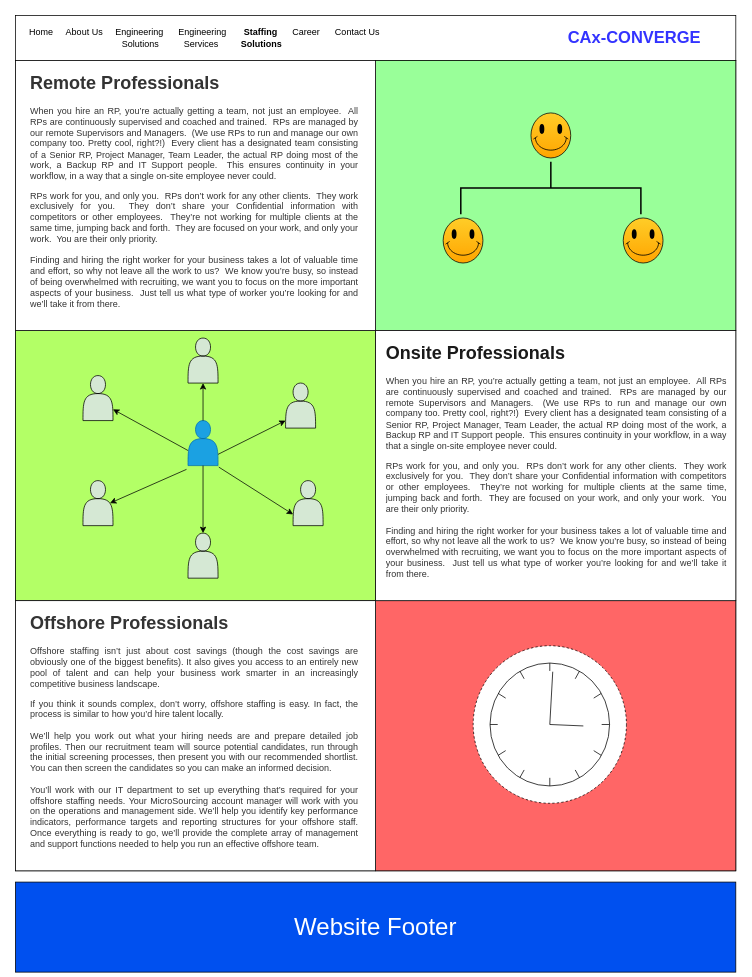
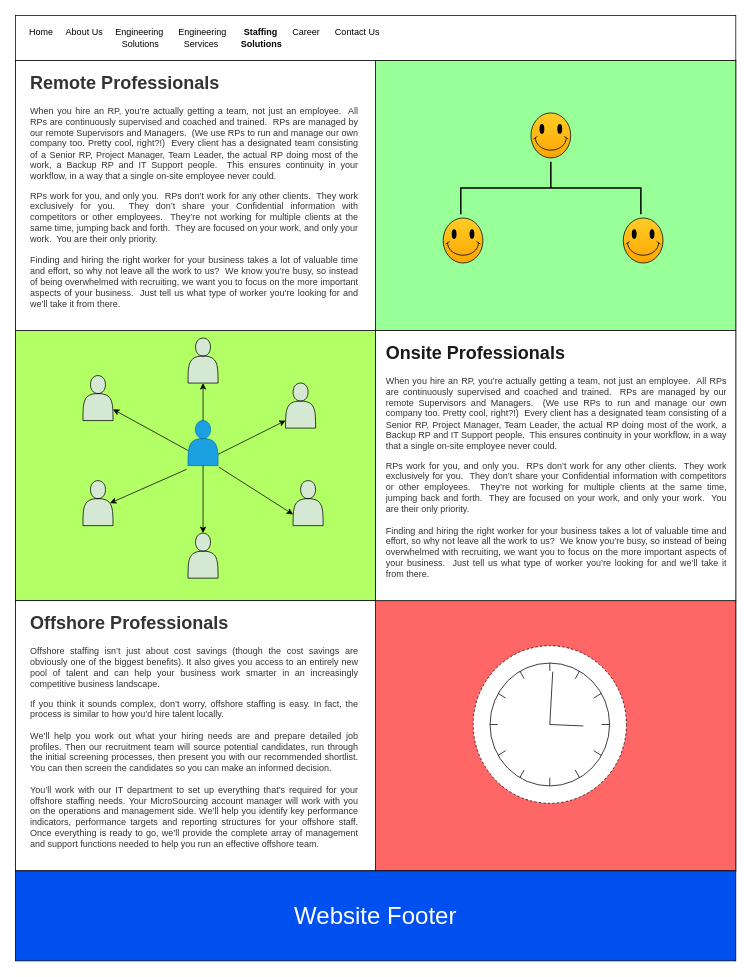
node "CAx-CONVERGE": removed
node "Website Footer": moved (375, 927) -> (375, 915)
